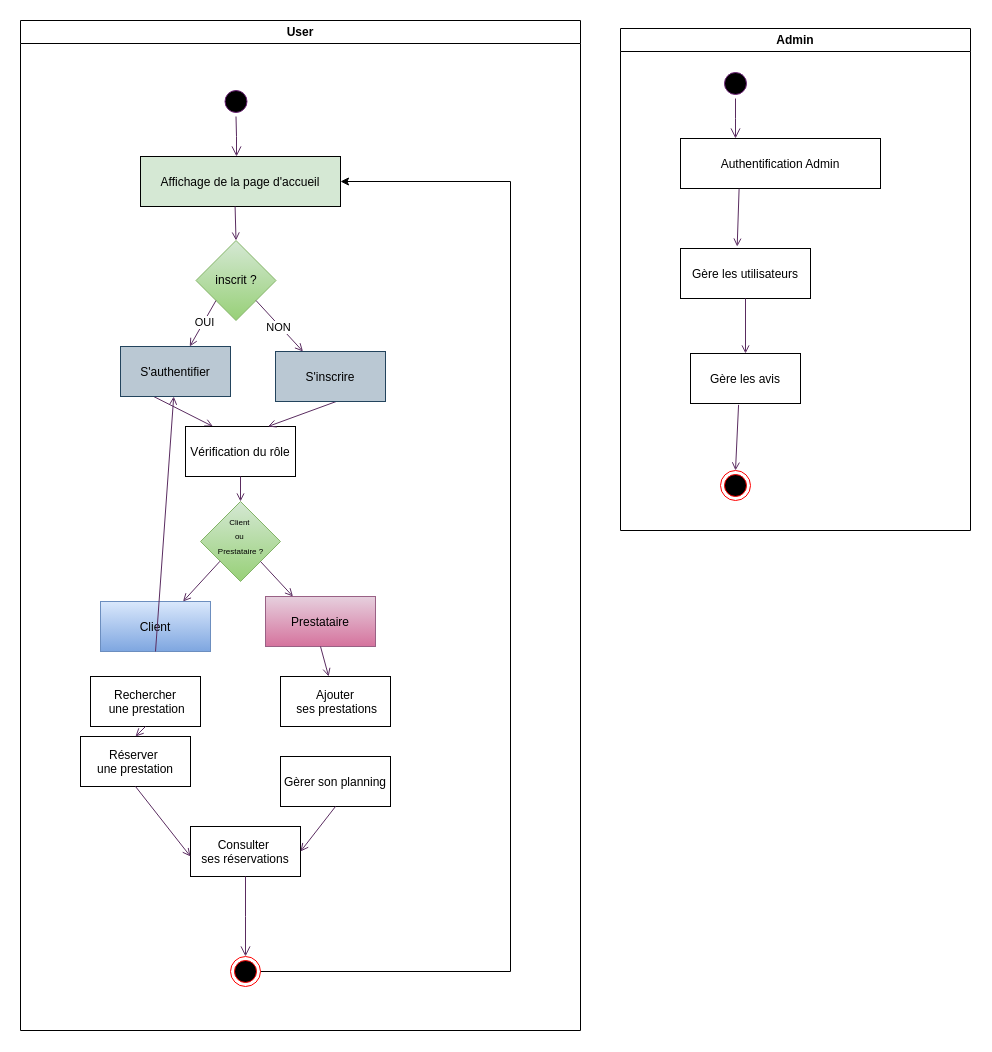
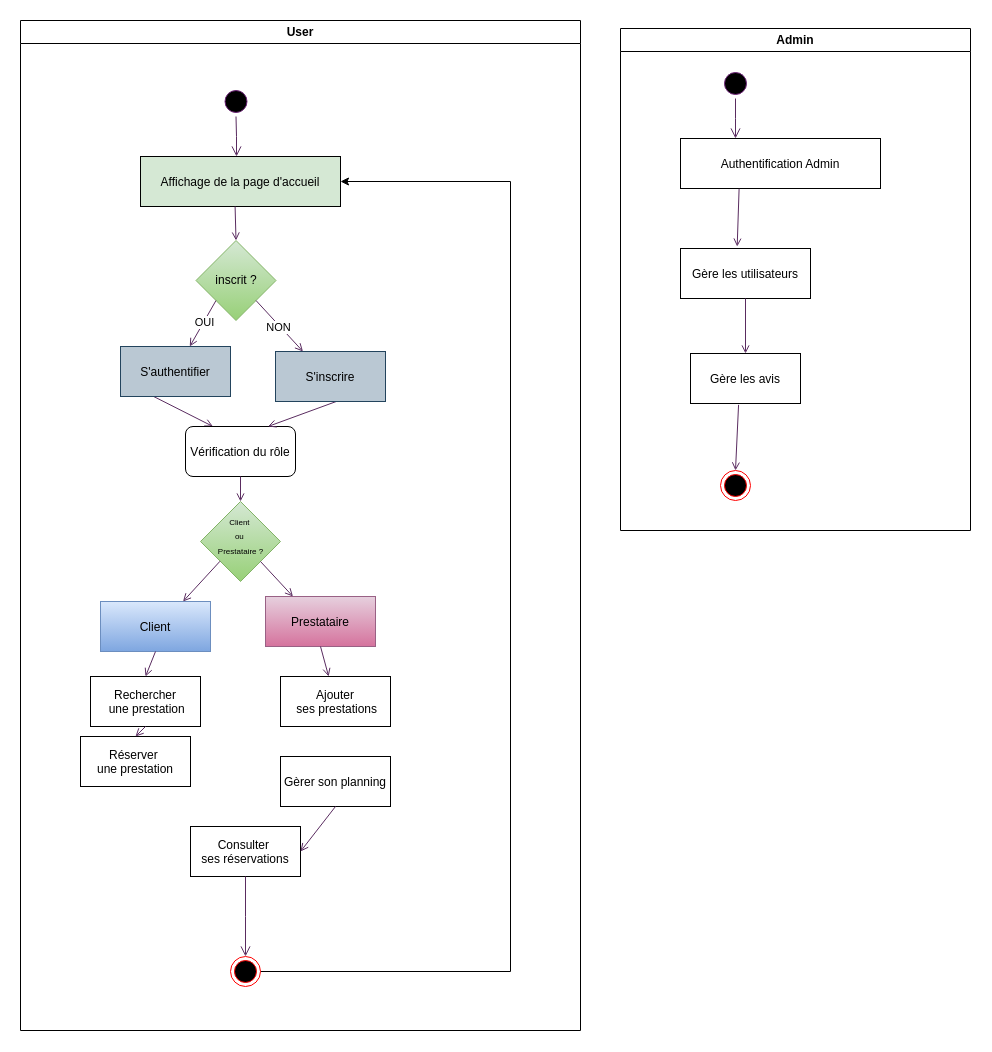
node "Vérification du rôle": shape rectangle -> rounded rectangle
edge "Client" -> "S'authentifier": now "Client" -> "Rechercher une prestation"
edge "Réserver une prestation" -> "Consulter ses réservations": removed
